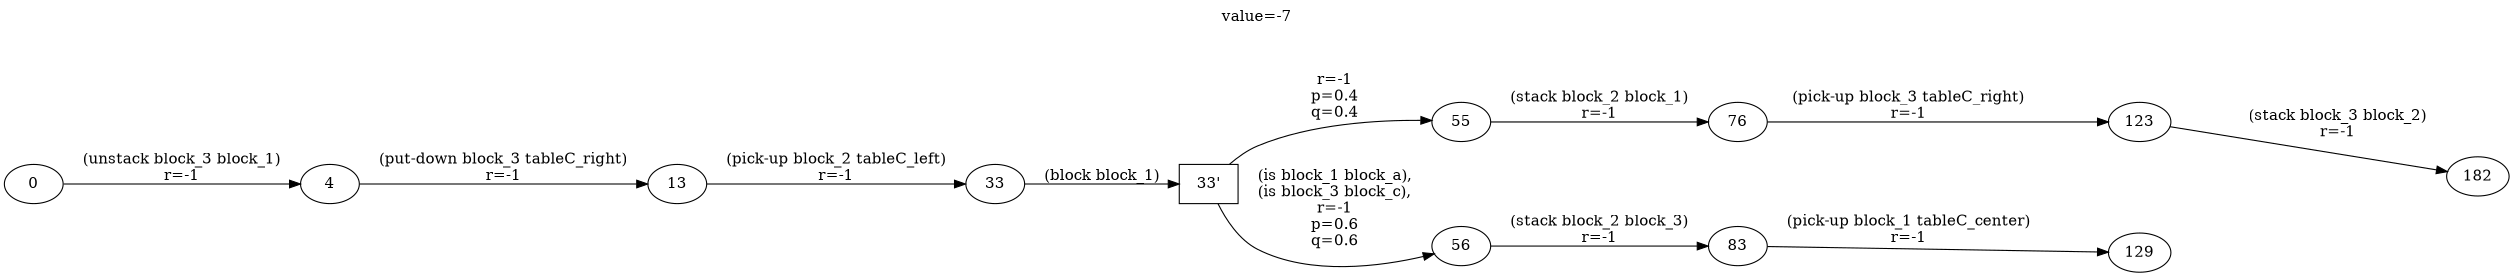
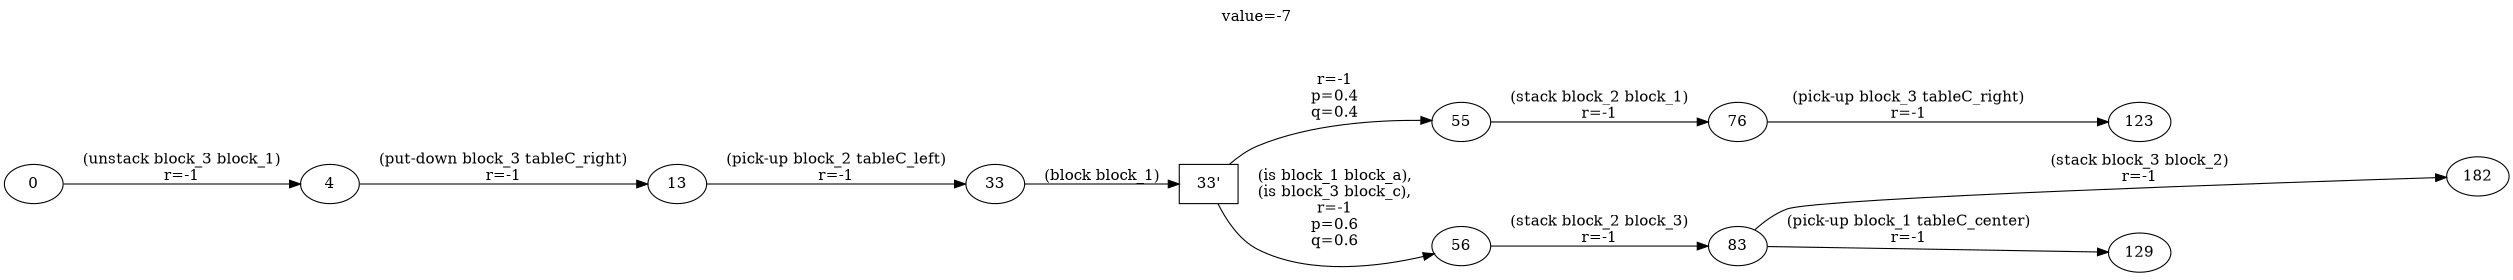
edge "123" -> "182": now "83" -> "182"
